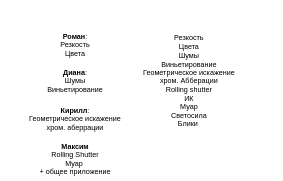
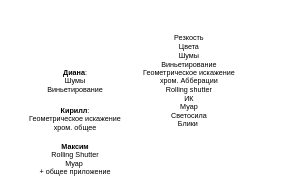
node "Роман: Резкость Цвета": removed
node "Кирилл: Геометрическое искажение хром. аберрации": label "Кирилл: Геометрическое искажение хром. аберрации" -> "Кирилл: Геометрическое искажение хром. общее"
